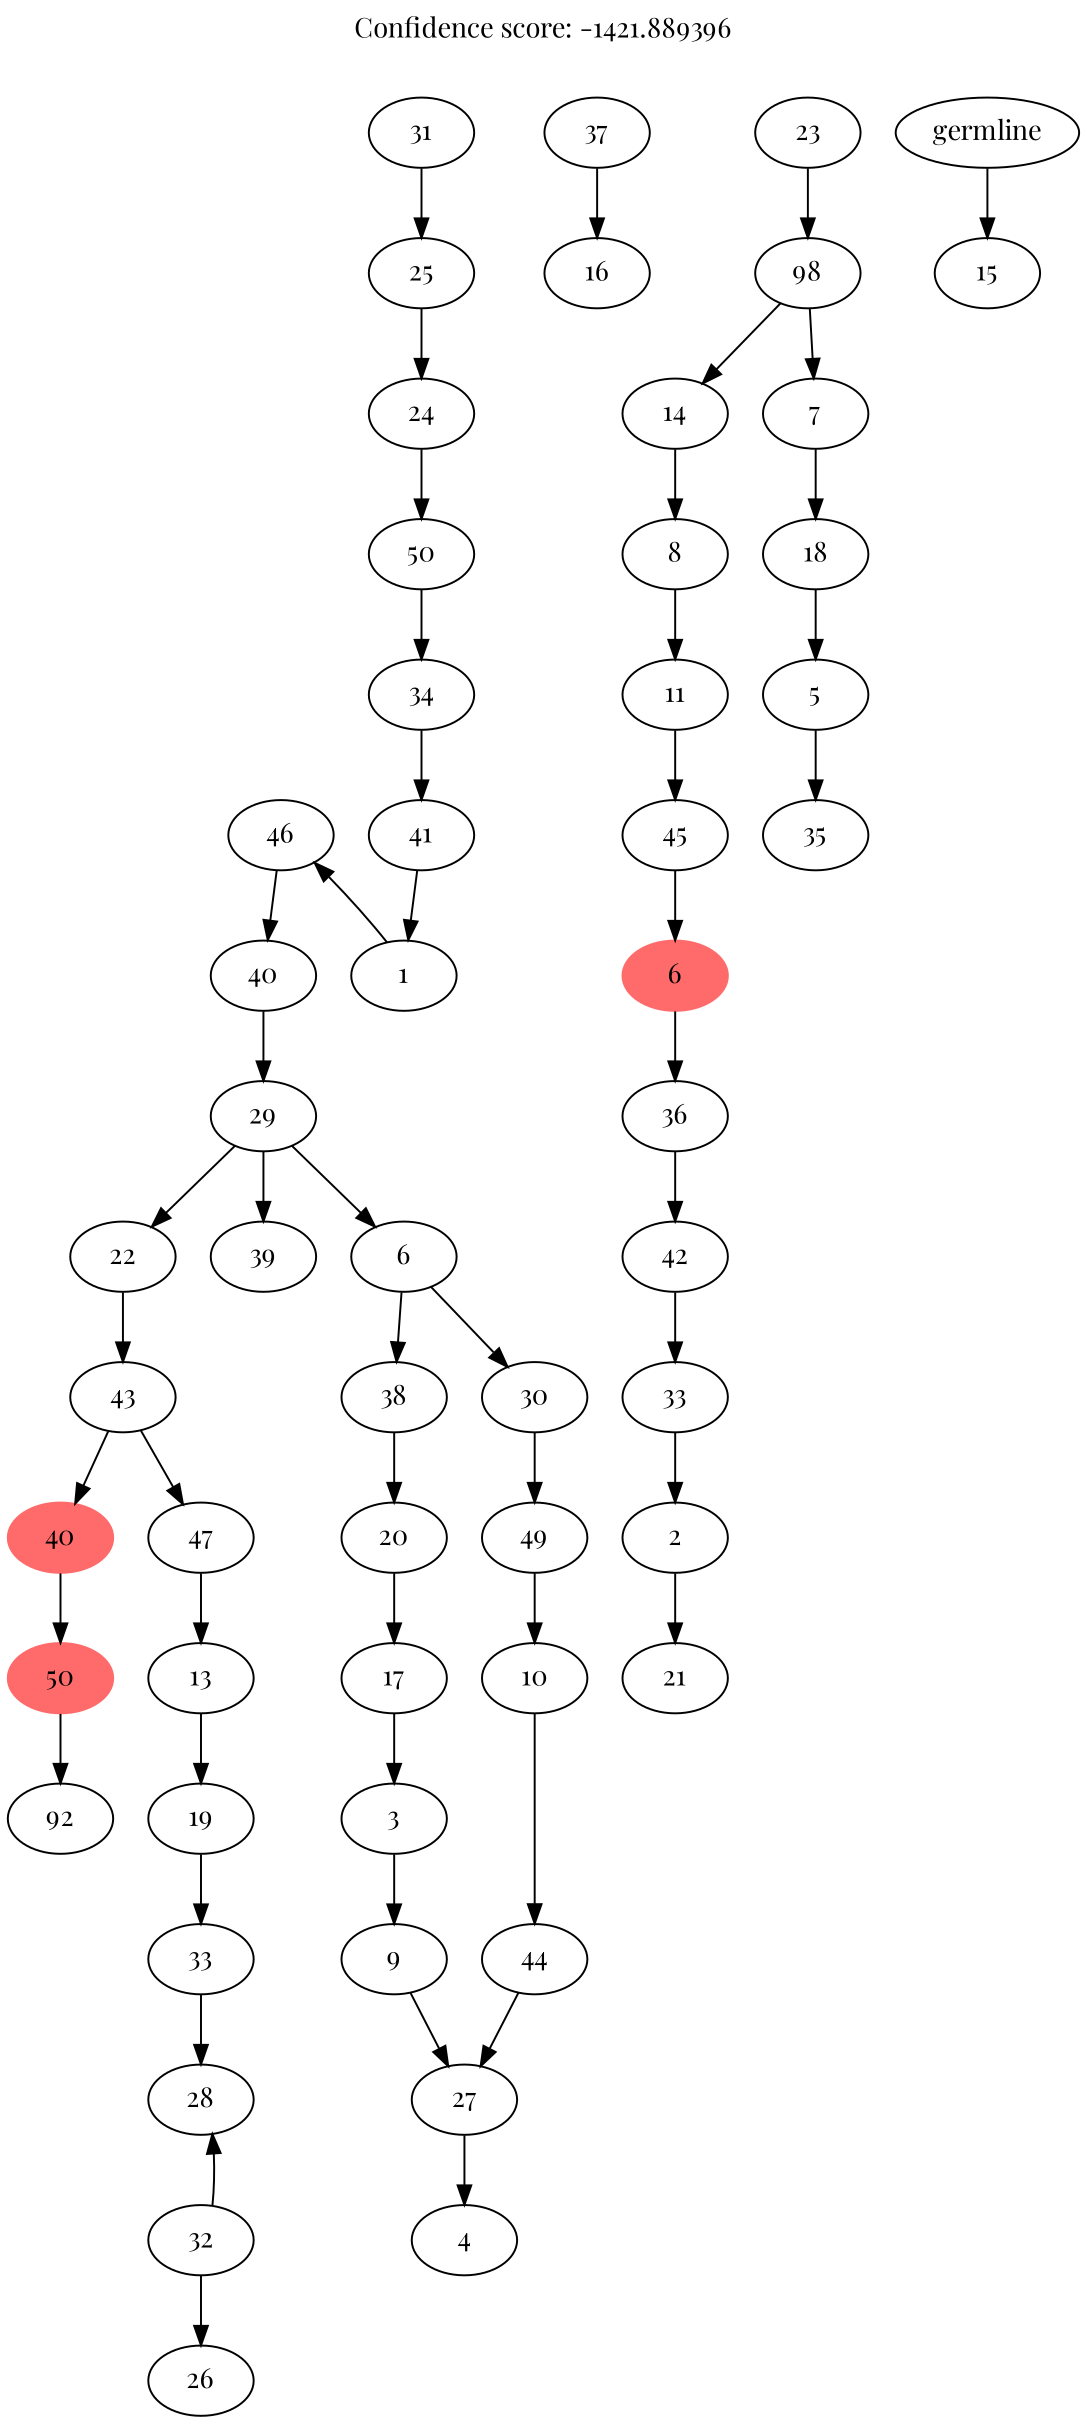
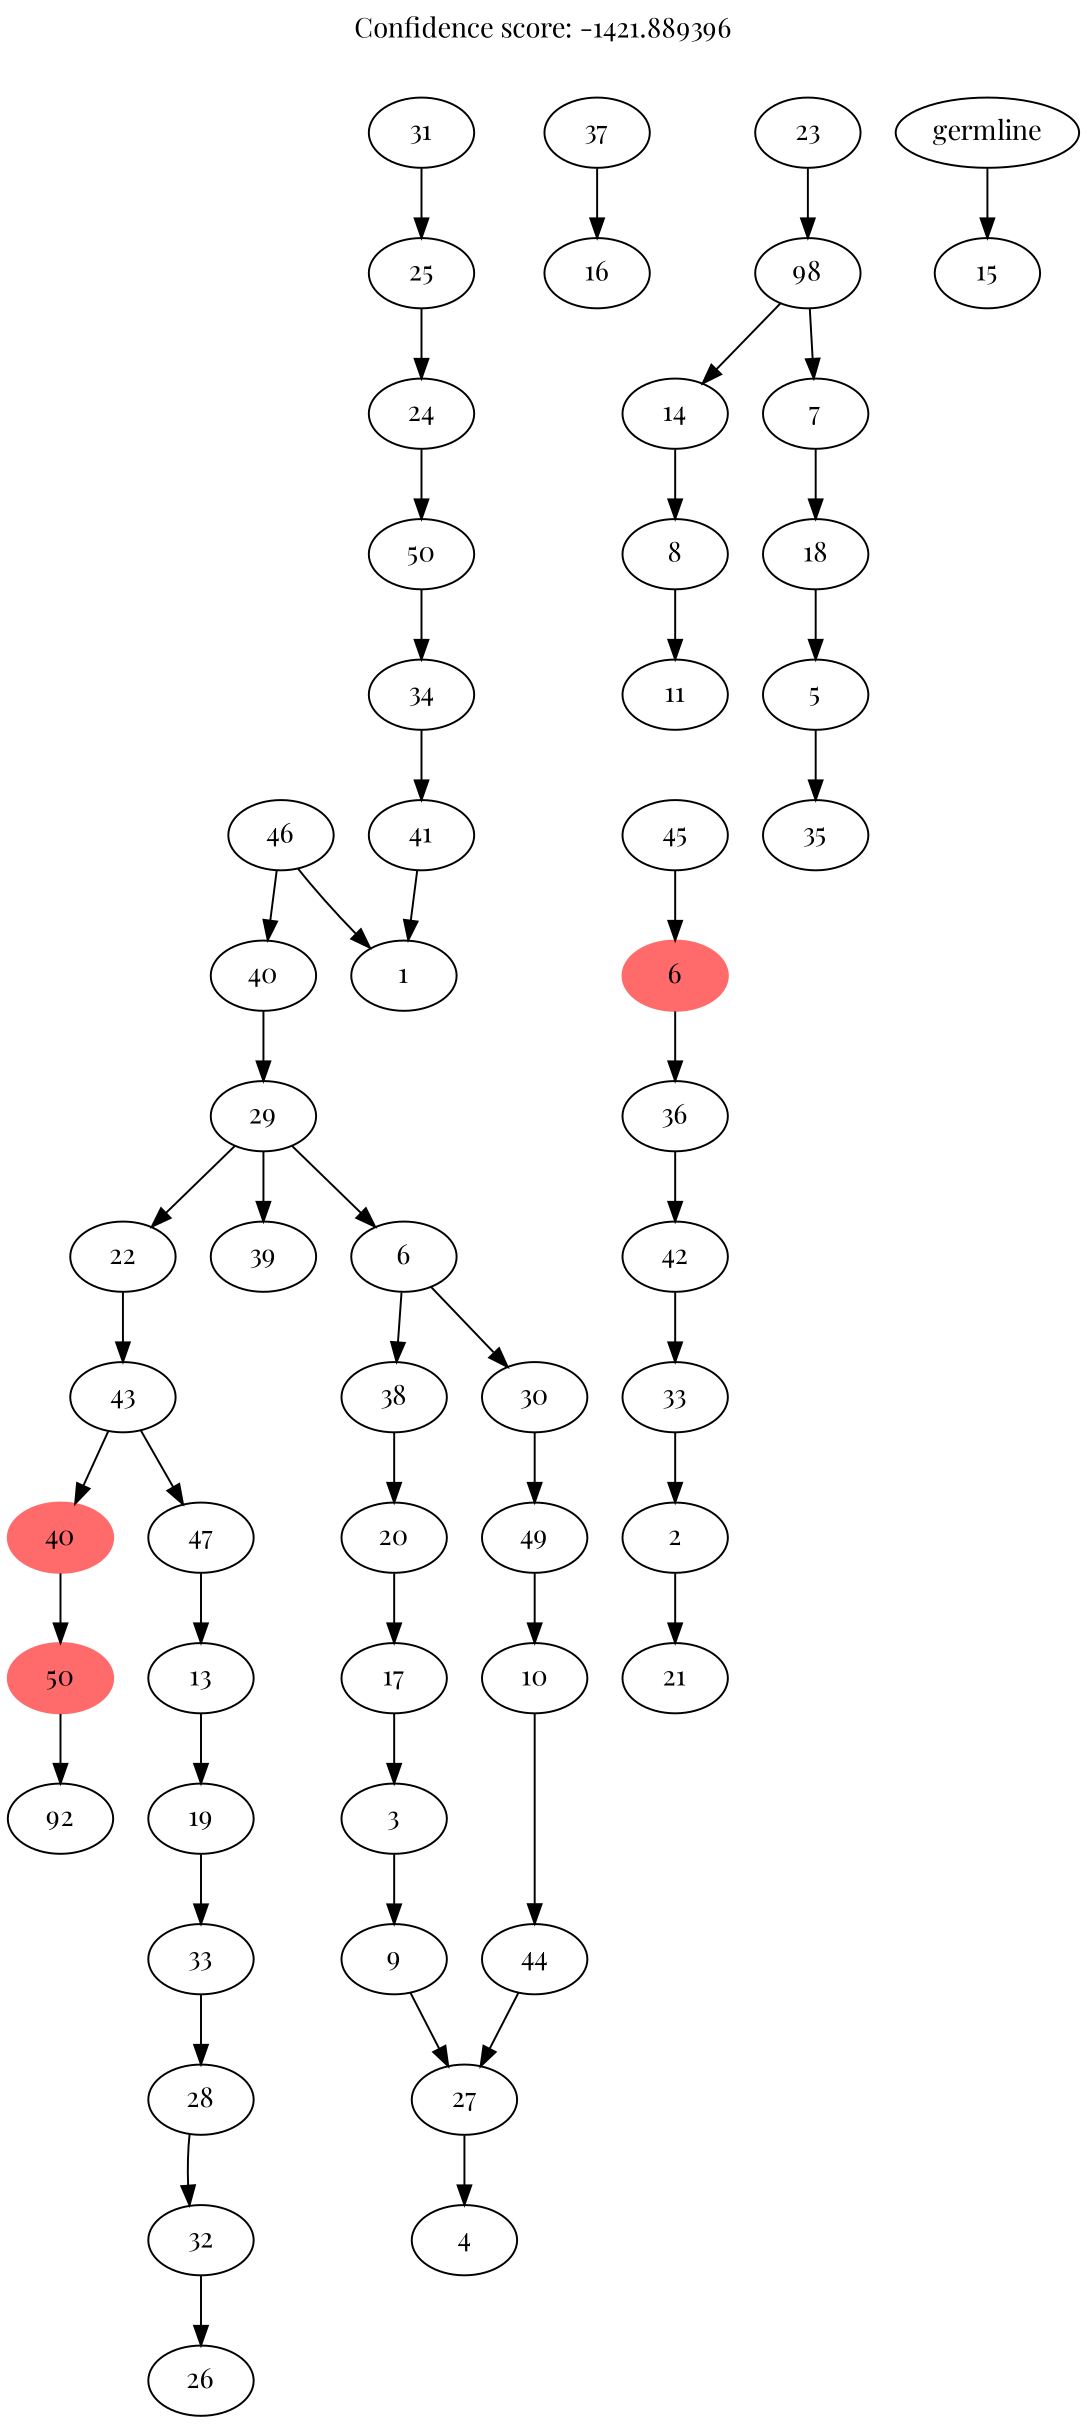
edge "11" -> "45": removed
edge "1" -> "46": reversed
edge "32" -> "28": reversed
